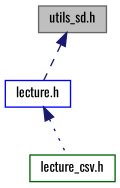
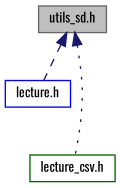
edge "lecture_csv.h" -> "lecture.h": now "lecture_csv.h" -> "utils_sd.h"
